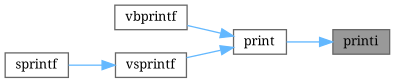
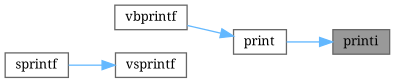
edge "vsprintf" -> "print": removed
